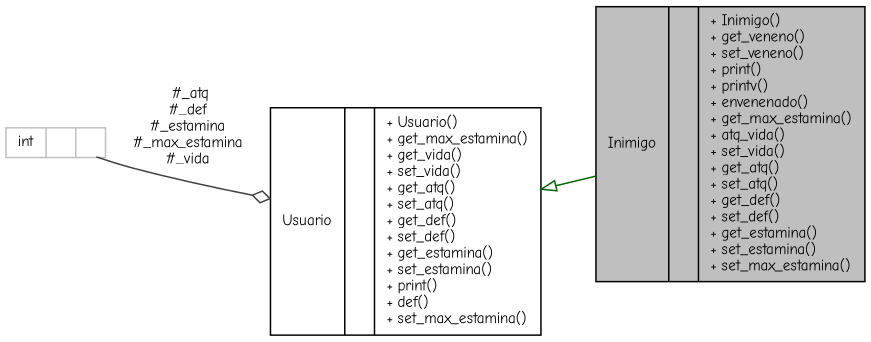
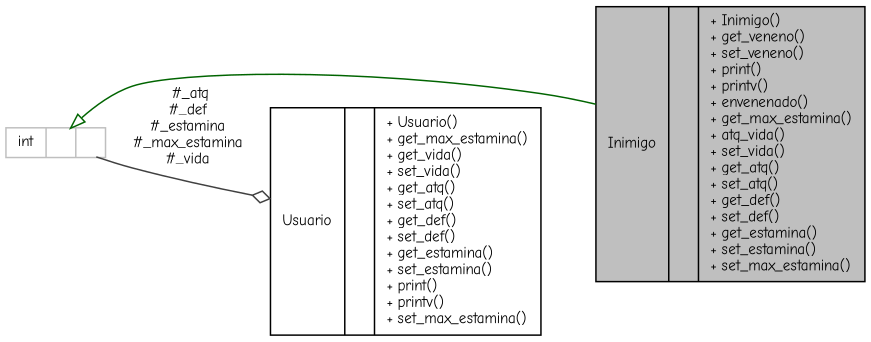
edge "Inimigo" -> "Usuario": now "Inimigo" -> "int"
node "Usuario": text "+ def()" -> "+ printv()"
